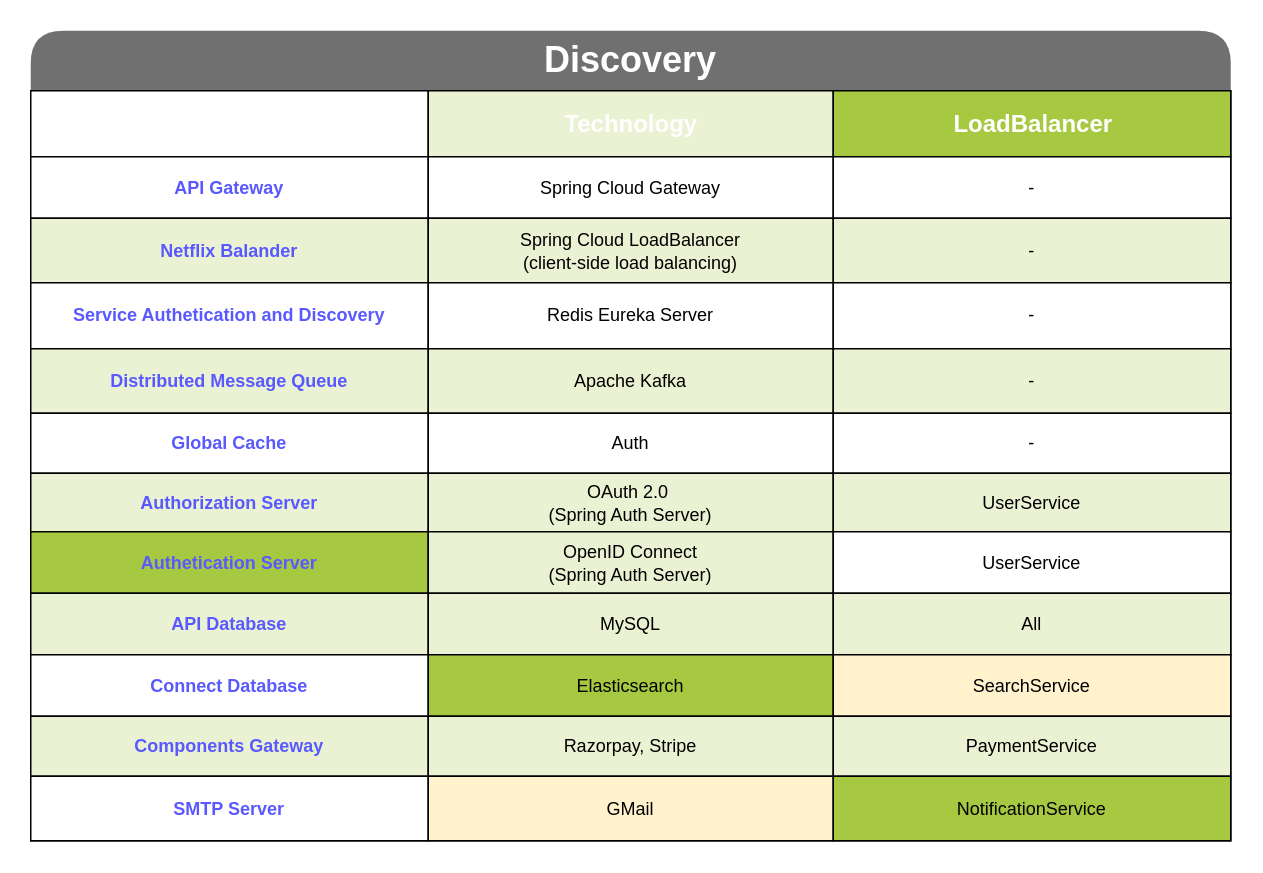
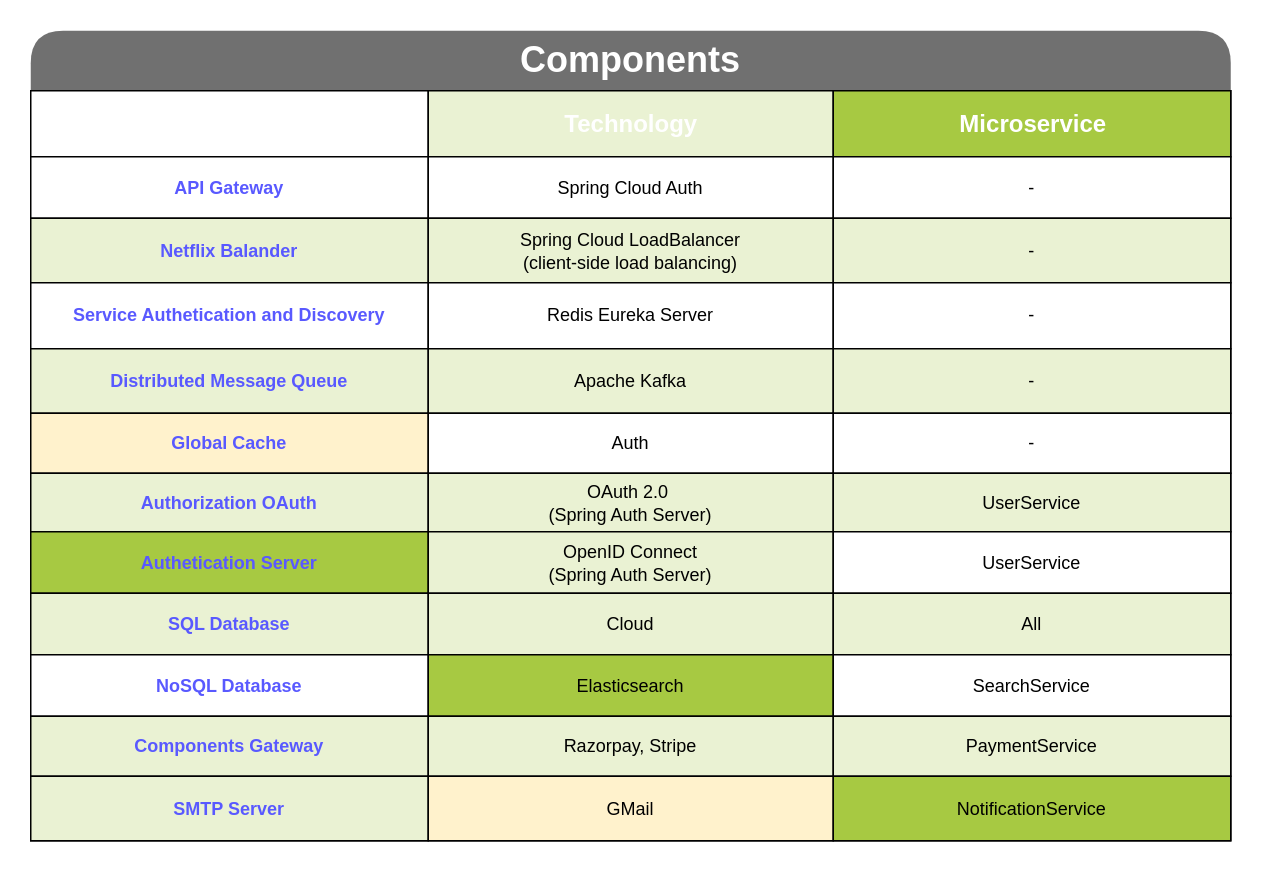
node "Discovery": label "Discovery" -> "Components"
node "LoadBalancer": label "LoadBalancer" -> "Microservice"
node "Spring Cloud Gateway": label "Spring Cloud Gateway" -> "Spring Cloud Auth"
node "Global Cache": fillcolor #ffffff -> #fff2cc
node "Authorization Server": label "Authorization Server" -> "Authorization OAuth"
node "API Database": label "API Database" -> "SQL Database"
node "MySQL": label "MySQL" -> "Cloud"
node "Connect Database": label "Connect Database" -> "NoSQL Database"
node "SearchService": fillcolor #fff2cc -> #ffffff
node "SMTP Server": fillcolor #ffffff -> #eaf2d3
